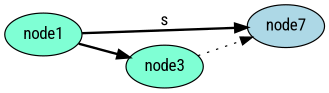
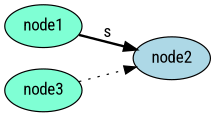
node "node7": label "node7" -> "node2"
edge "node1" -> "node3": removed
